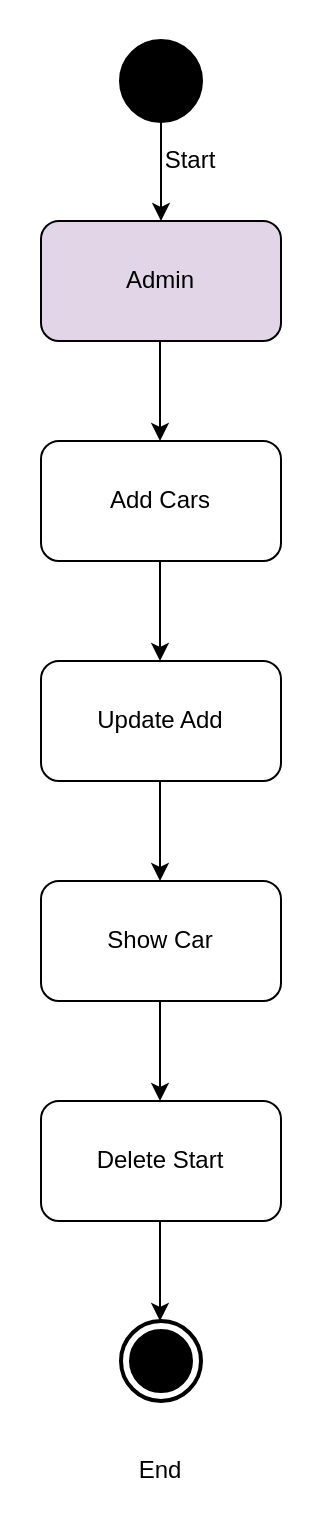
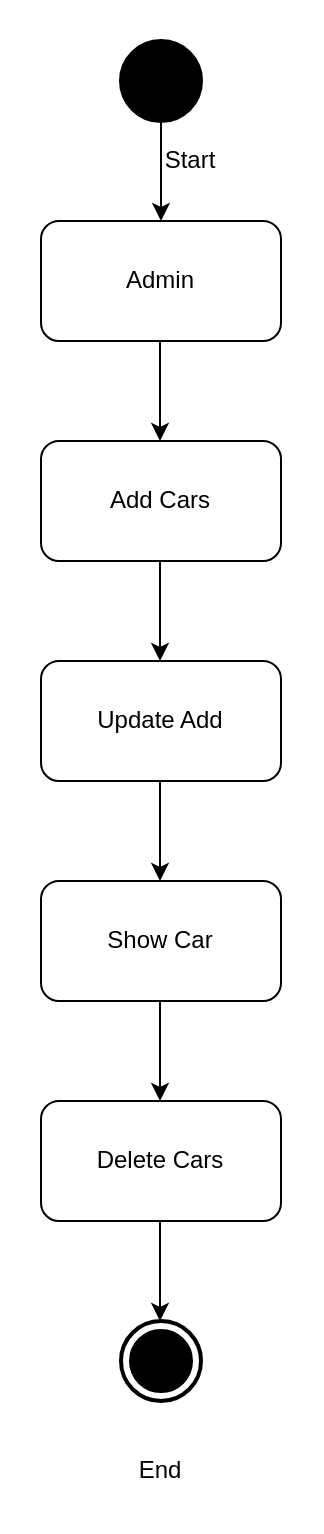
node "Admin": fillcolor #e1d5e7 -> #ffffff
node "Delete Start": label "Delete Start" -> "Delete Cars"
